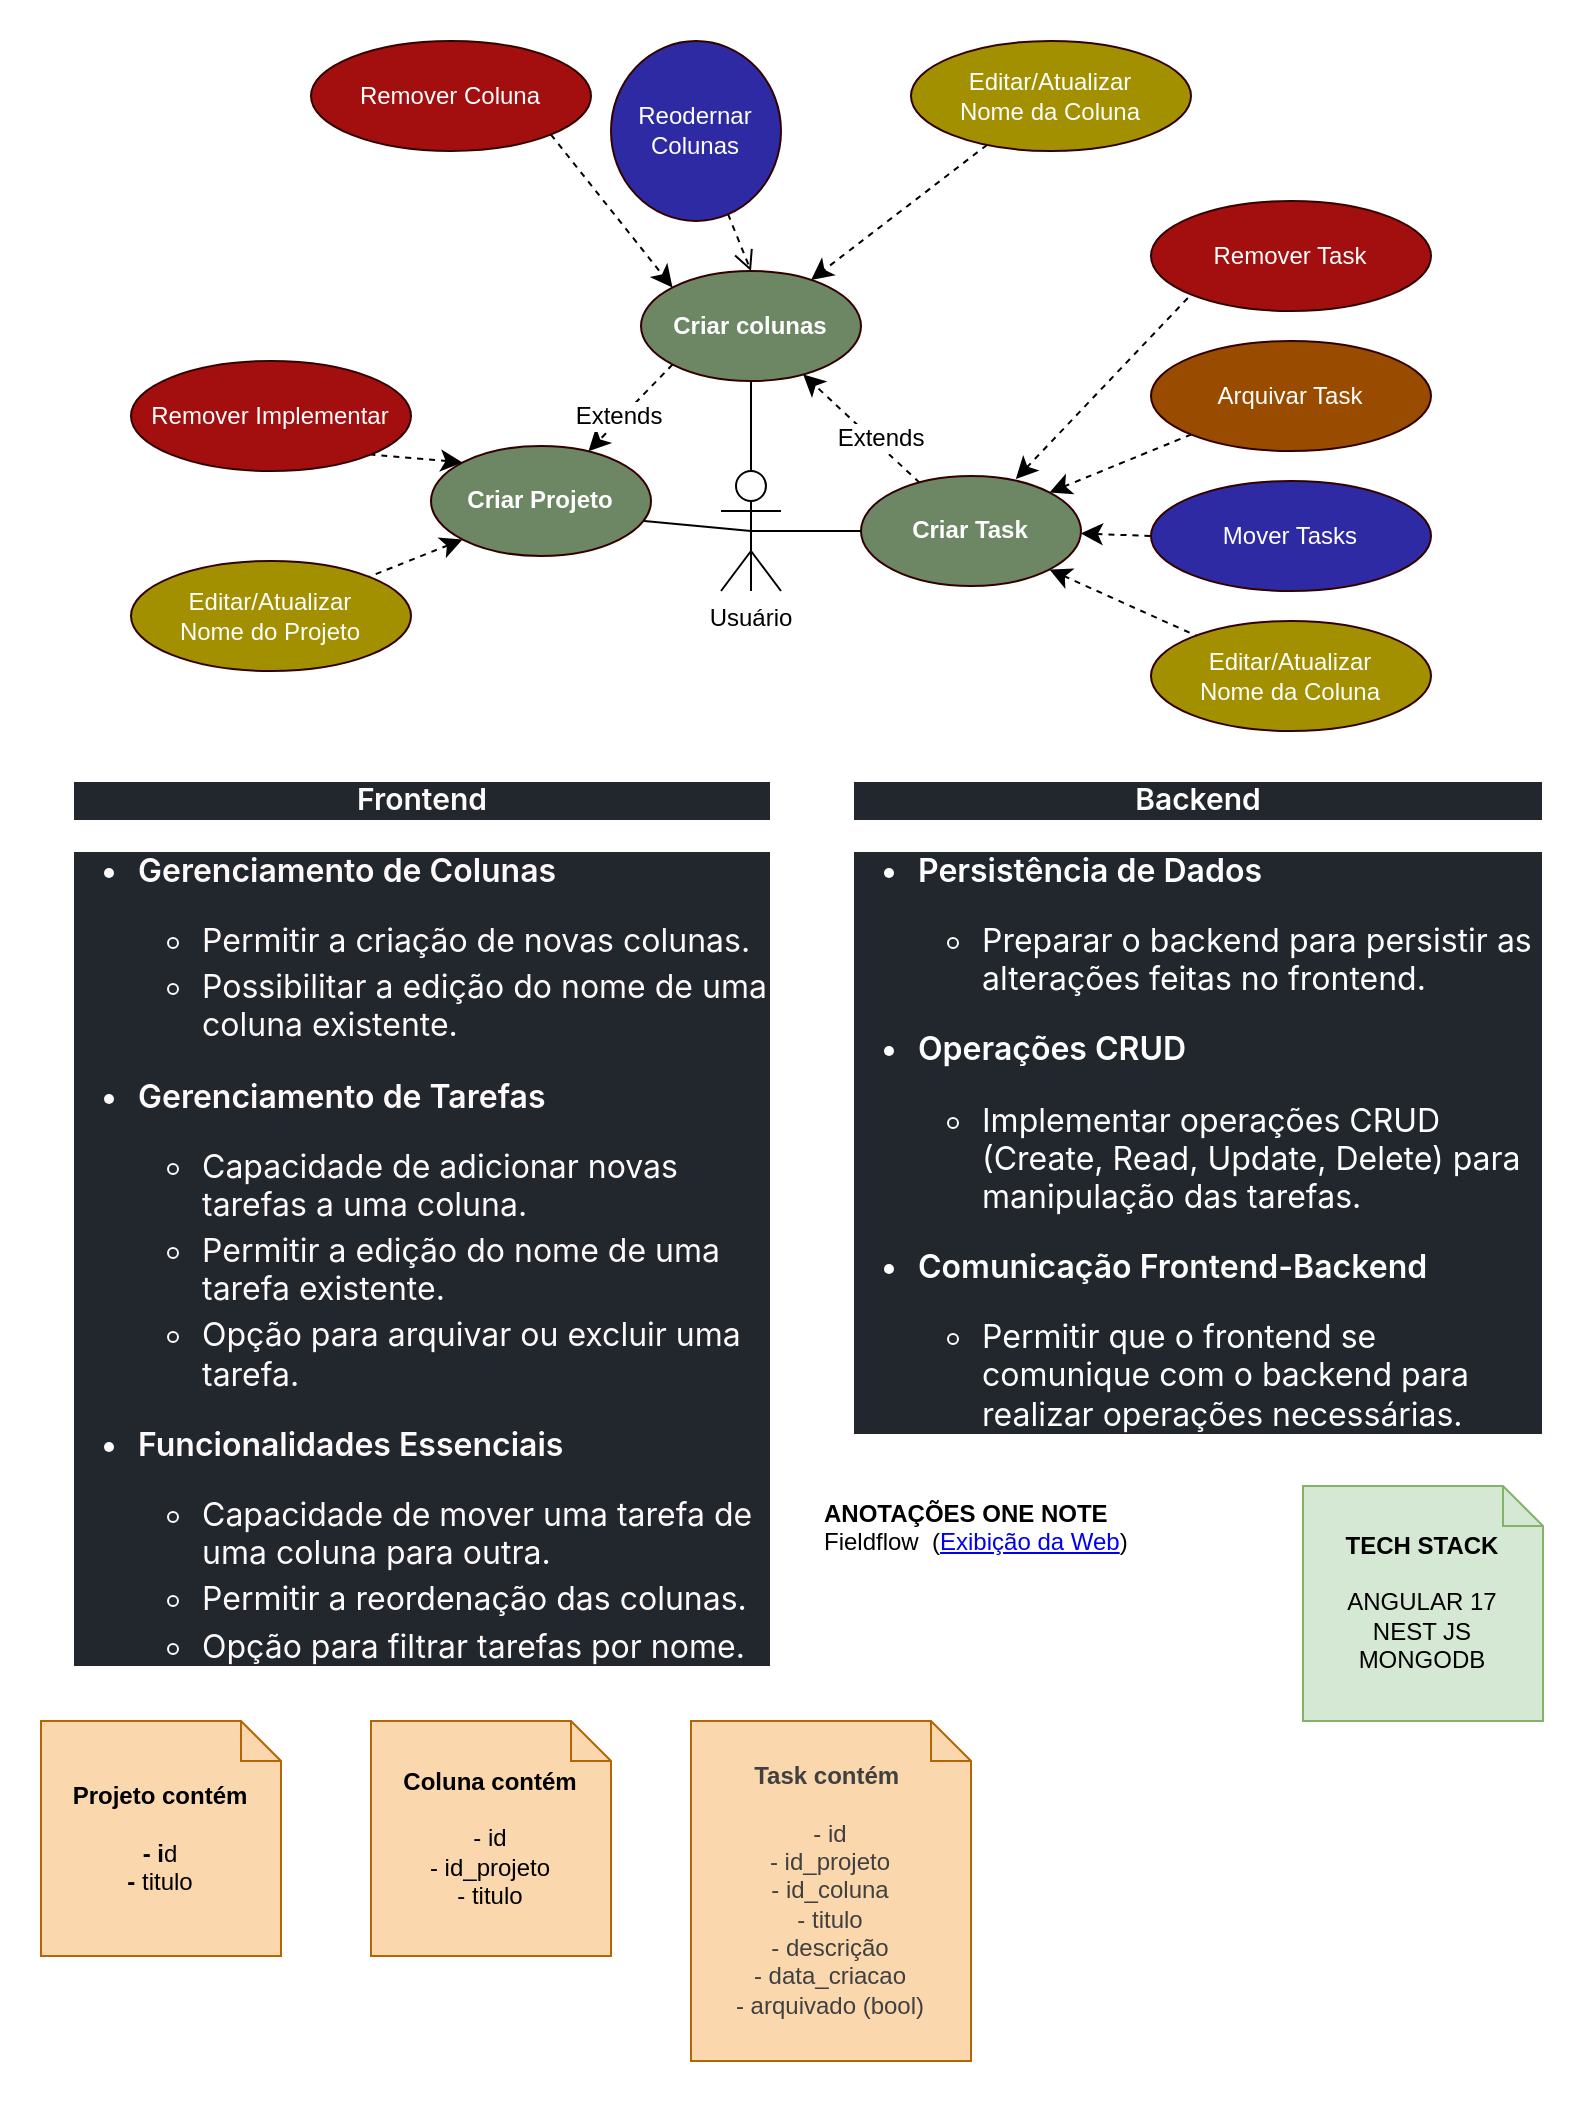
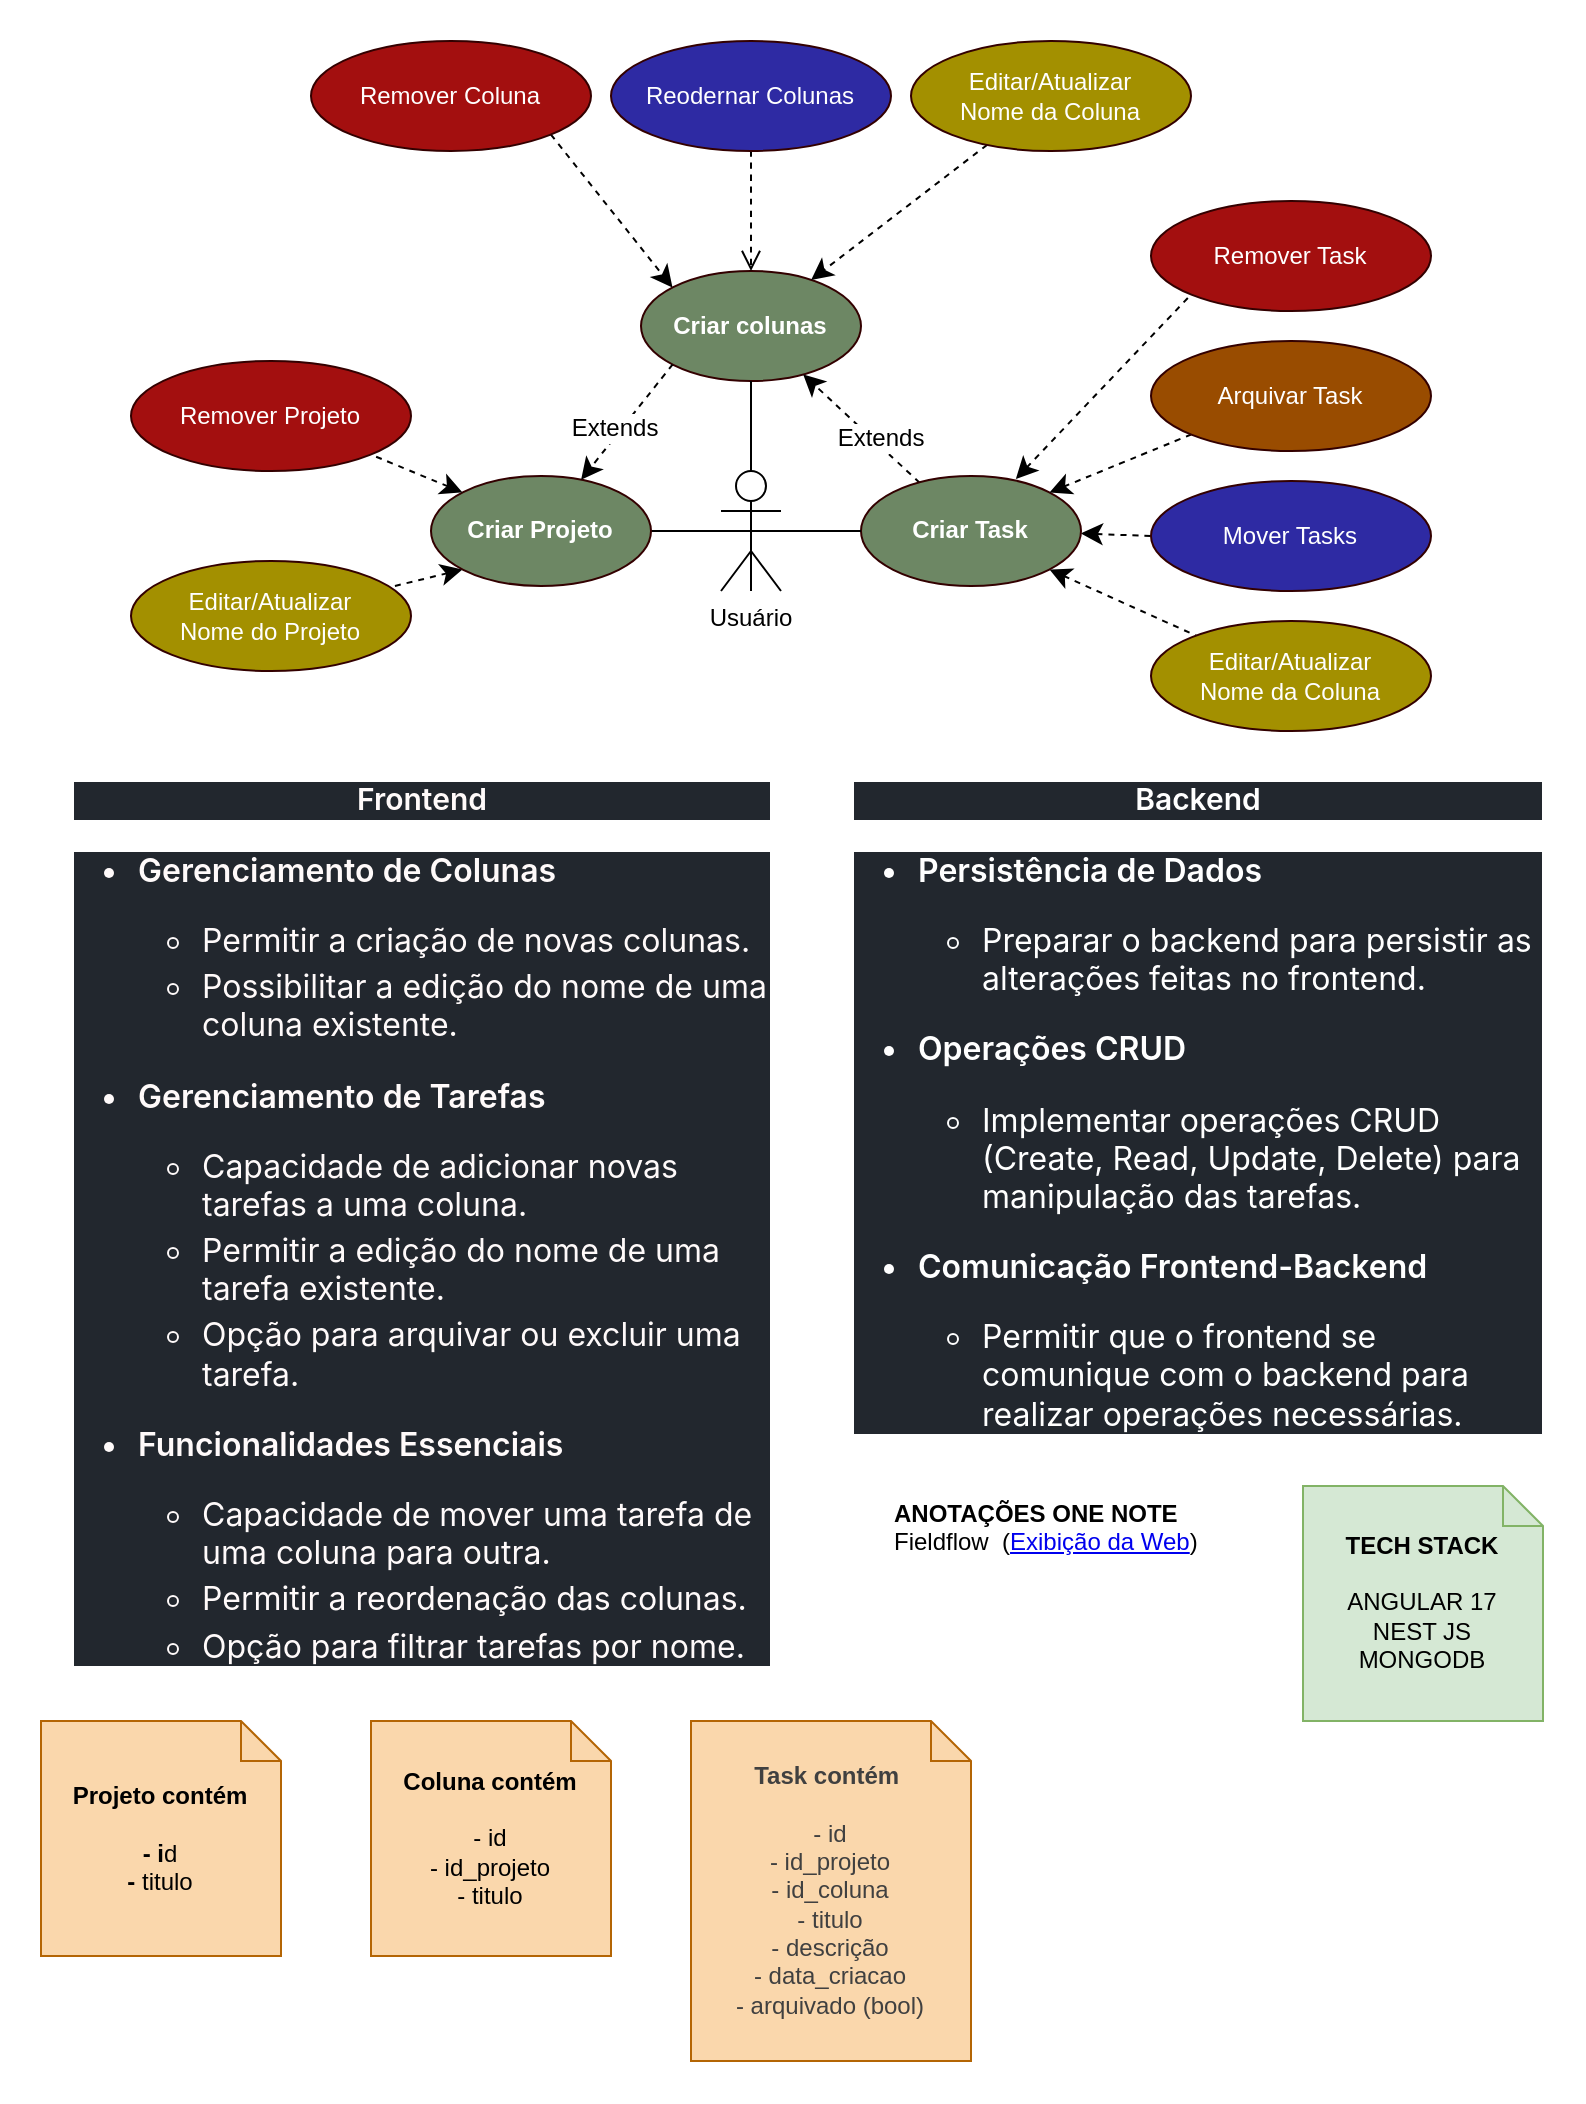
node "Reodernar Colunas": size 170x180 -> 280x110
node "Remover Implementar": label "Remover Implementar" -> "Remover Projeto"
node "Criar Projeto": moved (541, 501) -> (541, 531)
node "ANOTAÇÕES ONE NOTE Fieldflow (Exibição da Web)": moved (1011, 1526) -> (1081, 1526)
